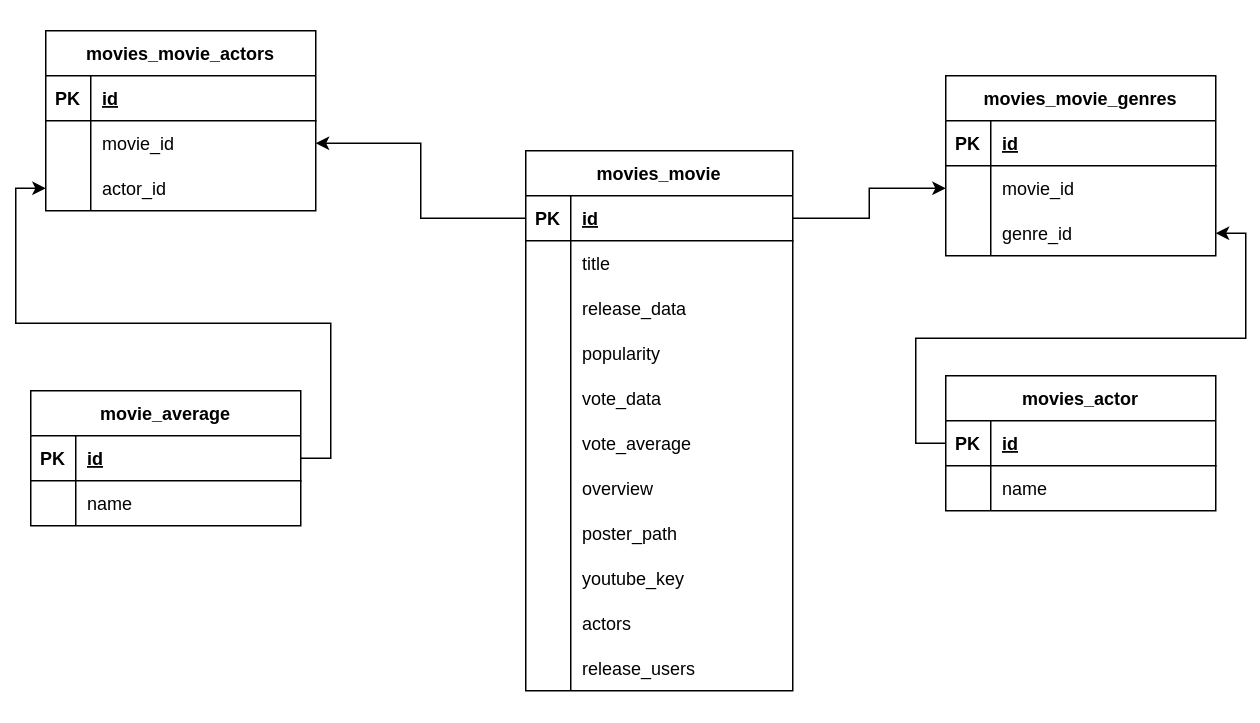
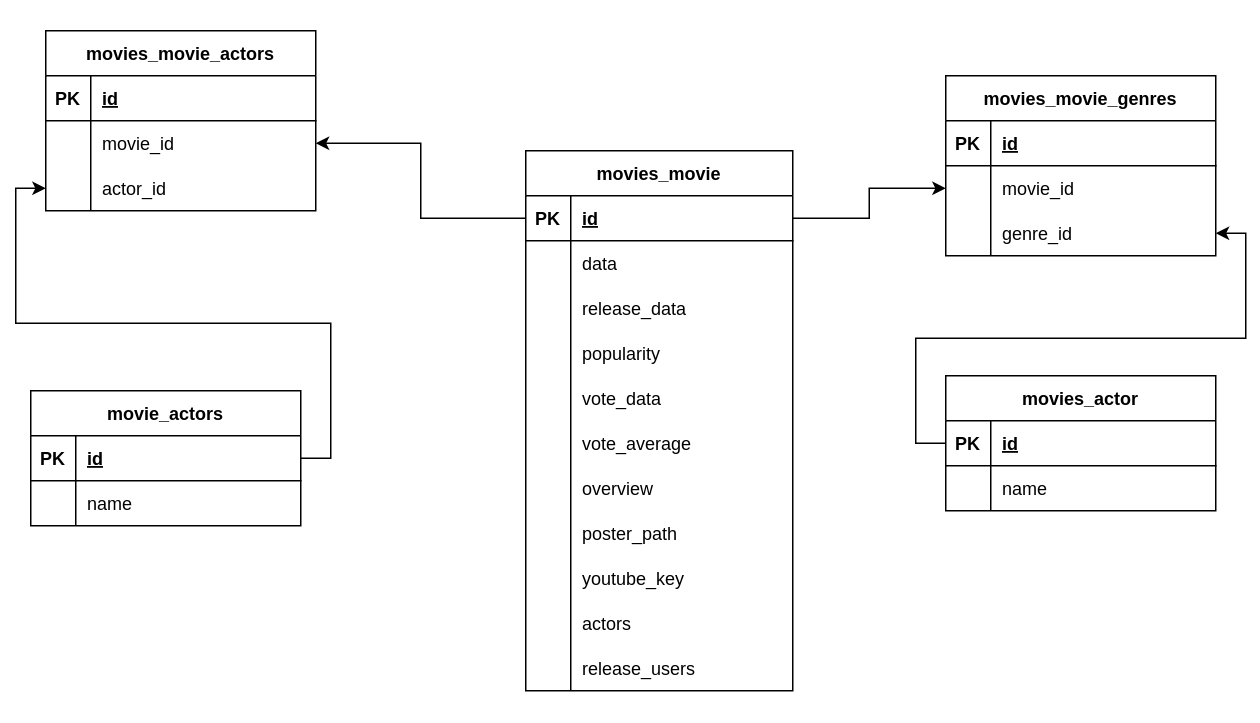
node "title": label "title" -> "data"
node "movie_average": label "movie_average" -> "movie_actors"
